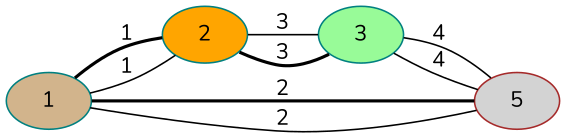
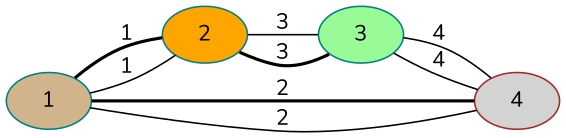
node "5": label "5" -> "4"
